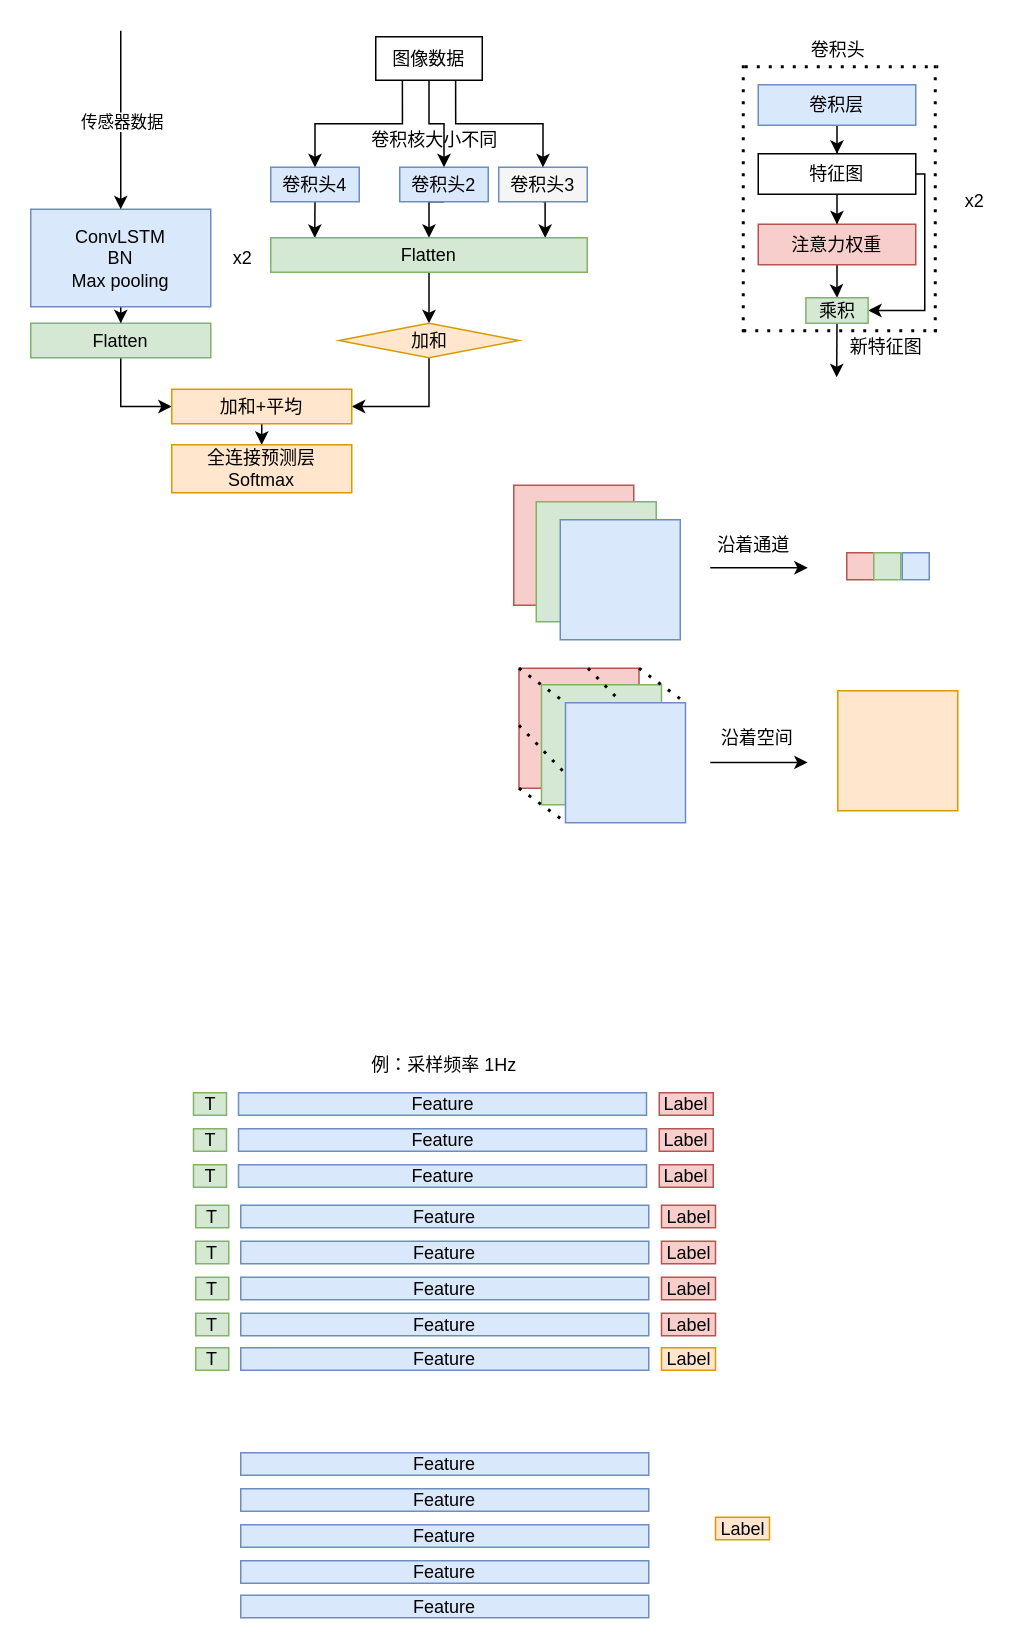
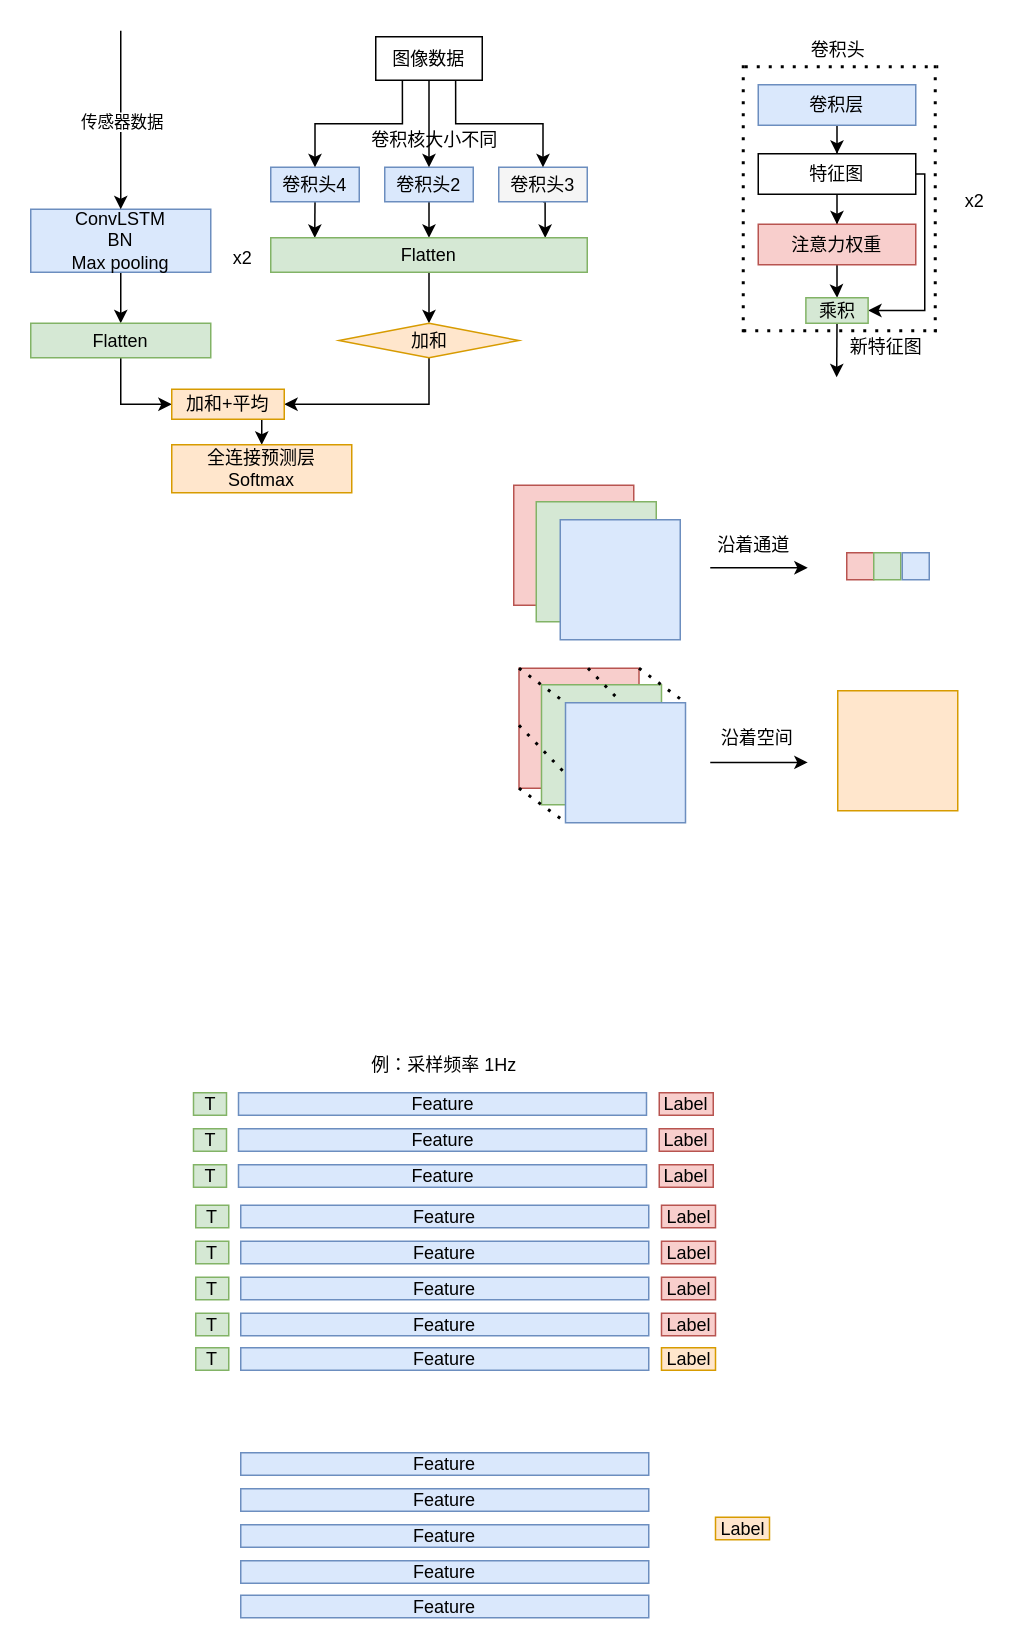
node "卷积头2": moved (444, 185) -> (429, 185)
node "ConvLSTM BN Max pooling": size 180x98 -> 180x63
node "加和+平均": size 180x35 -> 113x30
